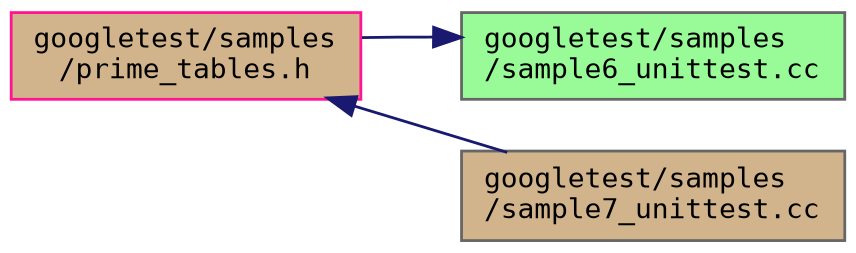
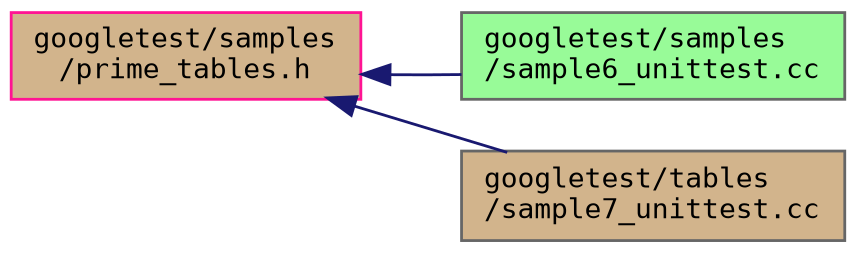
edge "googletest/samples /prime_tables.h" -> "googletest/samples /sample6_unittest.cc": reversed
node "googletest/samples /sample7_unittest.cc": label "googletest/samples /sample7_unittest.cc" -> "googletest/tables /sample7_unittest.cc"
